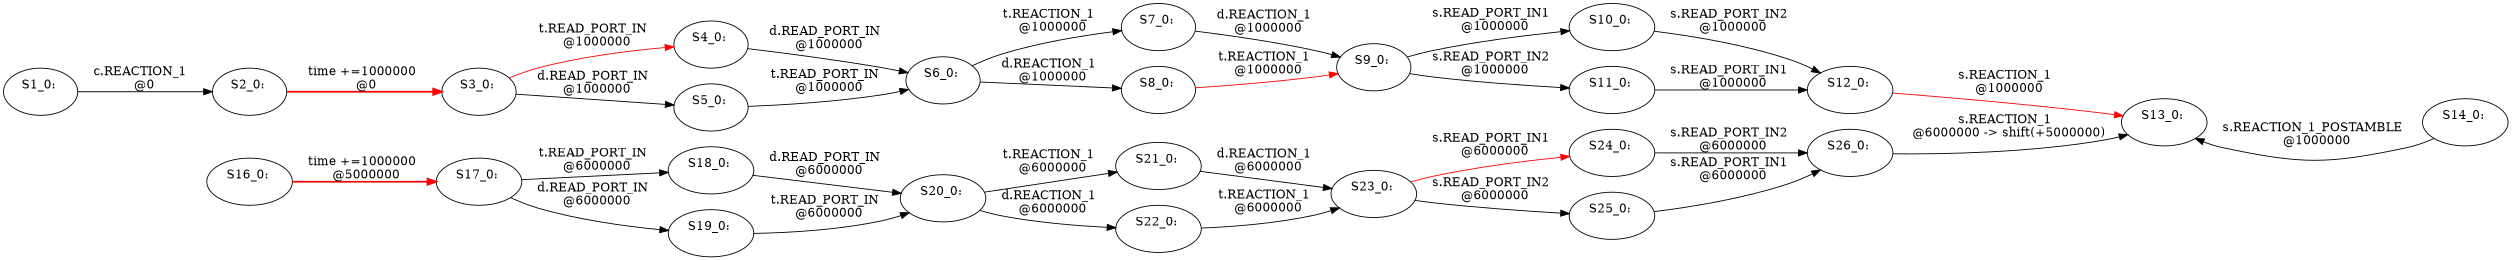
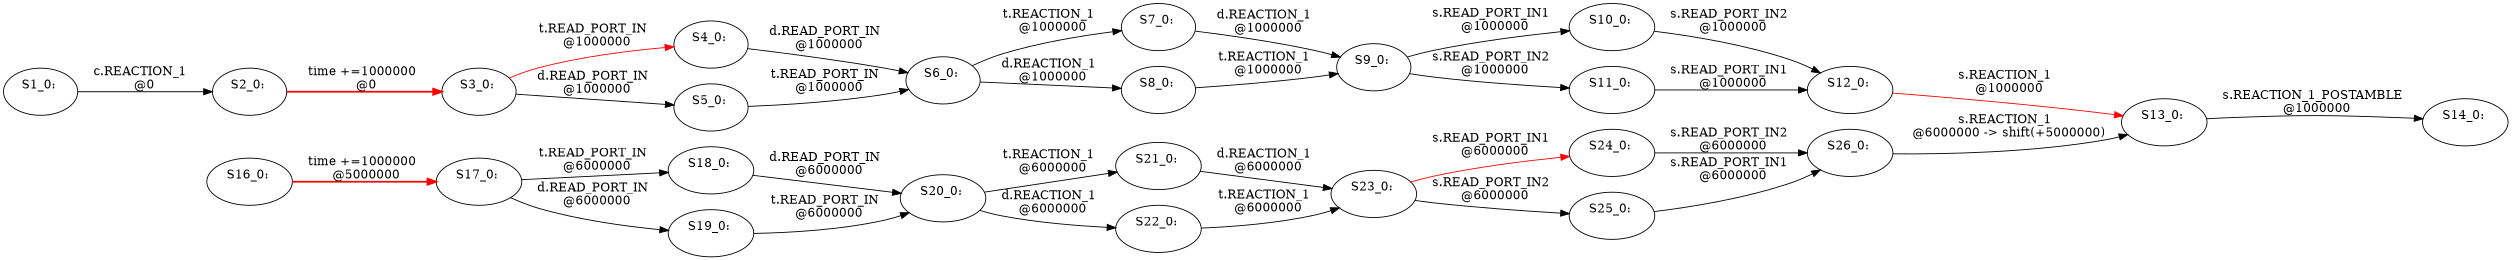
edge "S8_0:" -> "S9_0:": color red -> black
edge "S14_0:" -> "S13_0:": reversed
